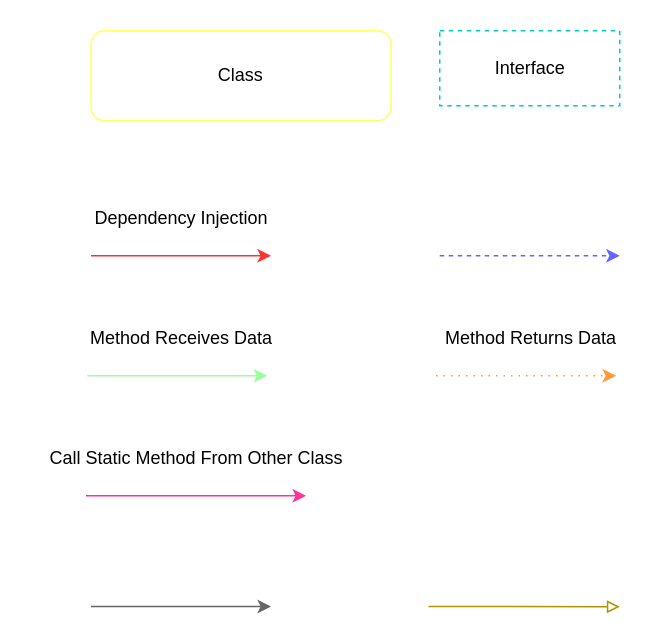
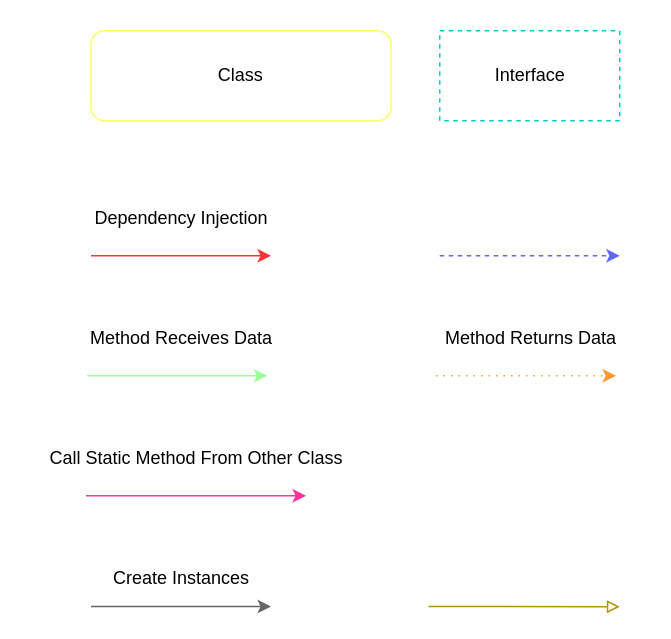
node "Interface": size 180x75 -> 180x90
node "Create Instances": added
